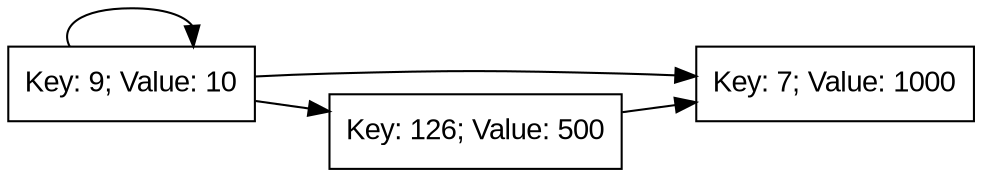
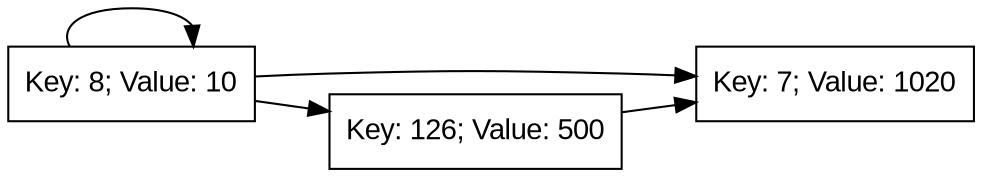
node "Key: 9; Value: 10": label "Key: 9; Value: 10" -> "Key: 8; Value: 10"
node "Key: 7; Value: 1000": label "Key: 7; Value: 1000" -> "Key: 7; Value: 1020"
